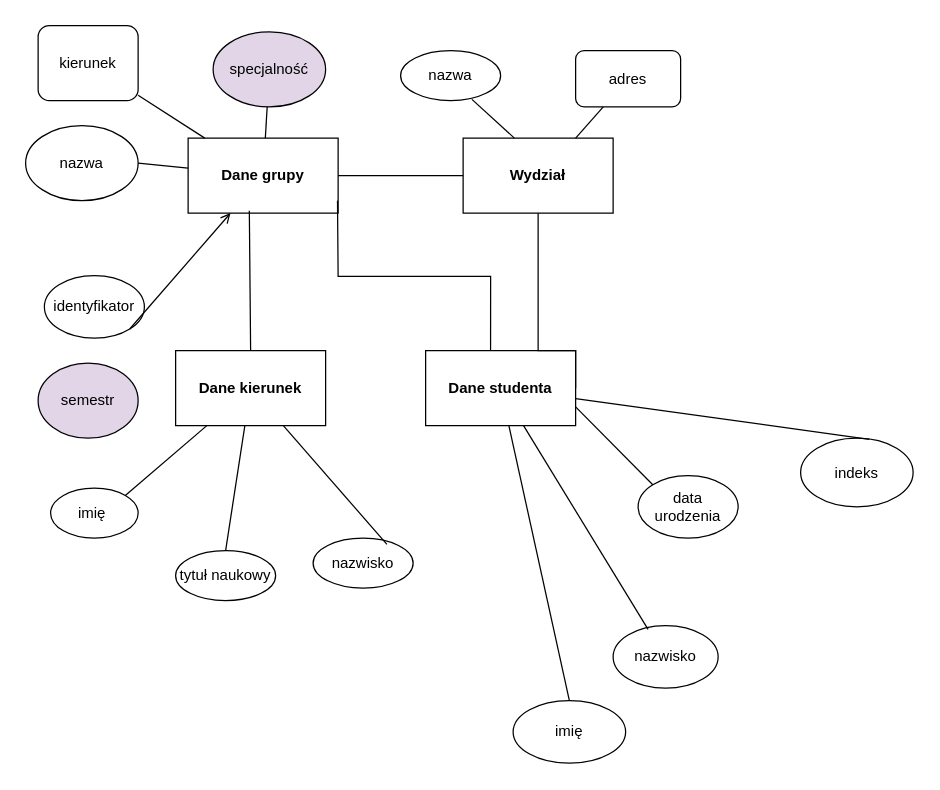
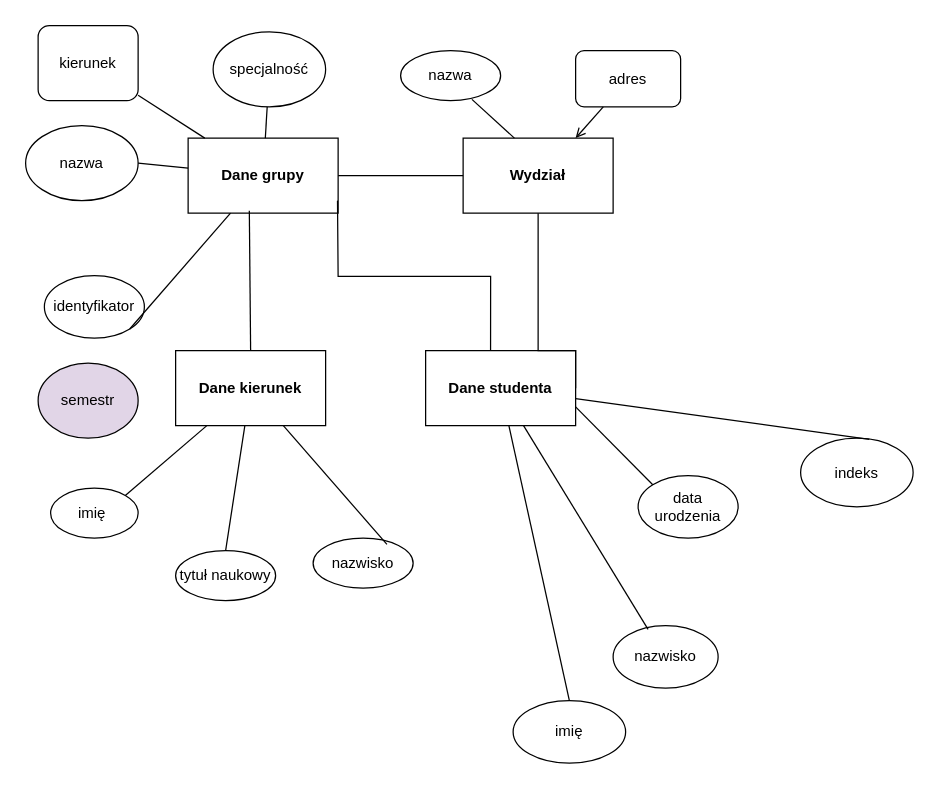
node "specjalność": fillcolor #e1d5e7 -> #ffffff
edge "adres" -- "Wydział": arrowhead none -> open
edge "identyfikator" -> "Dane grupy": arrowhead open -> none
